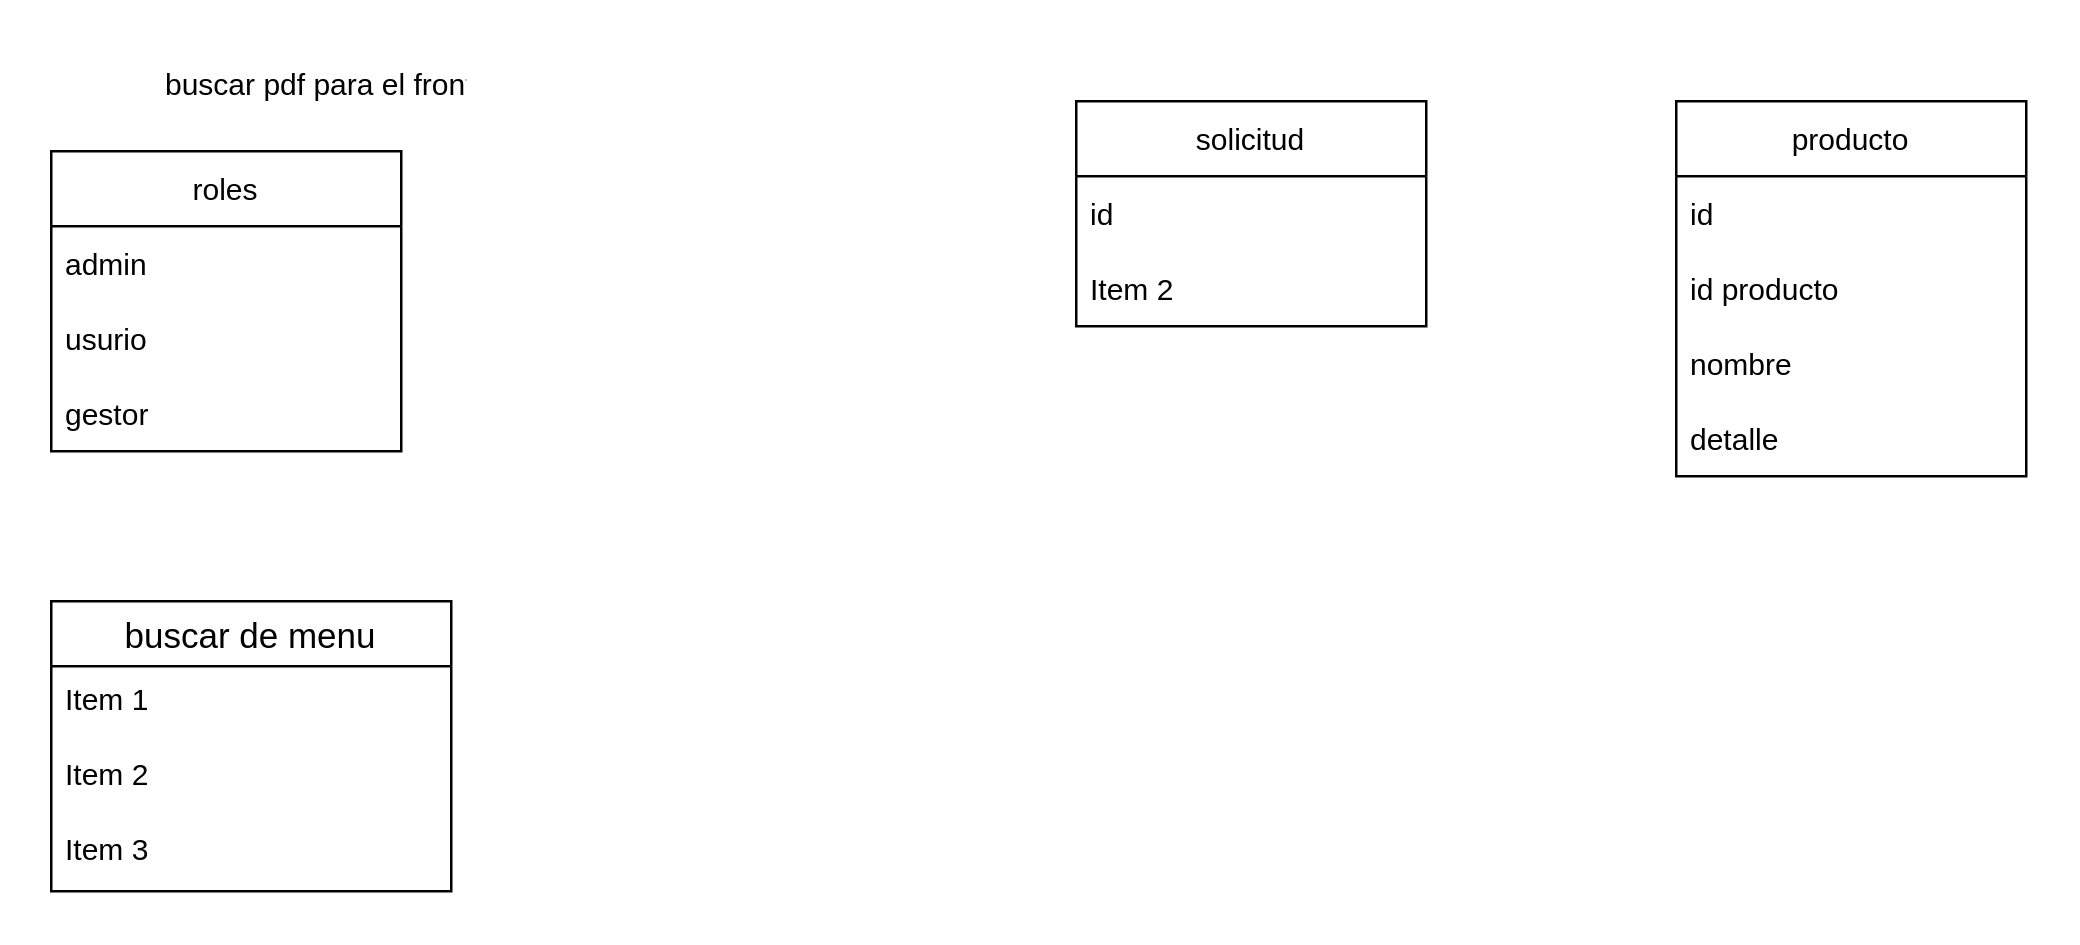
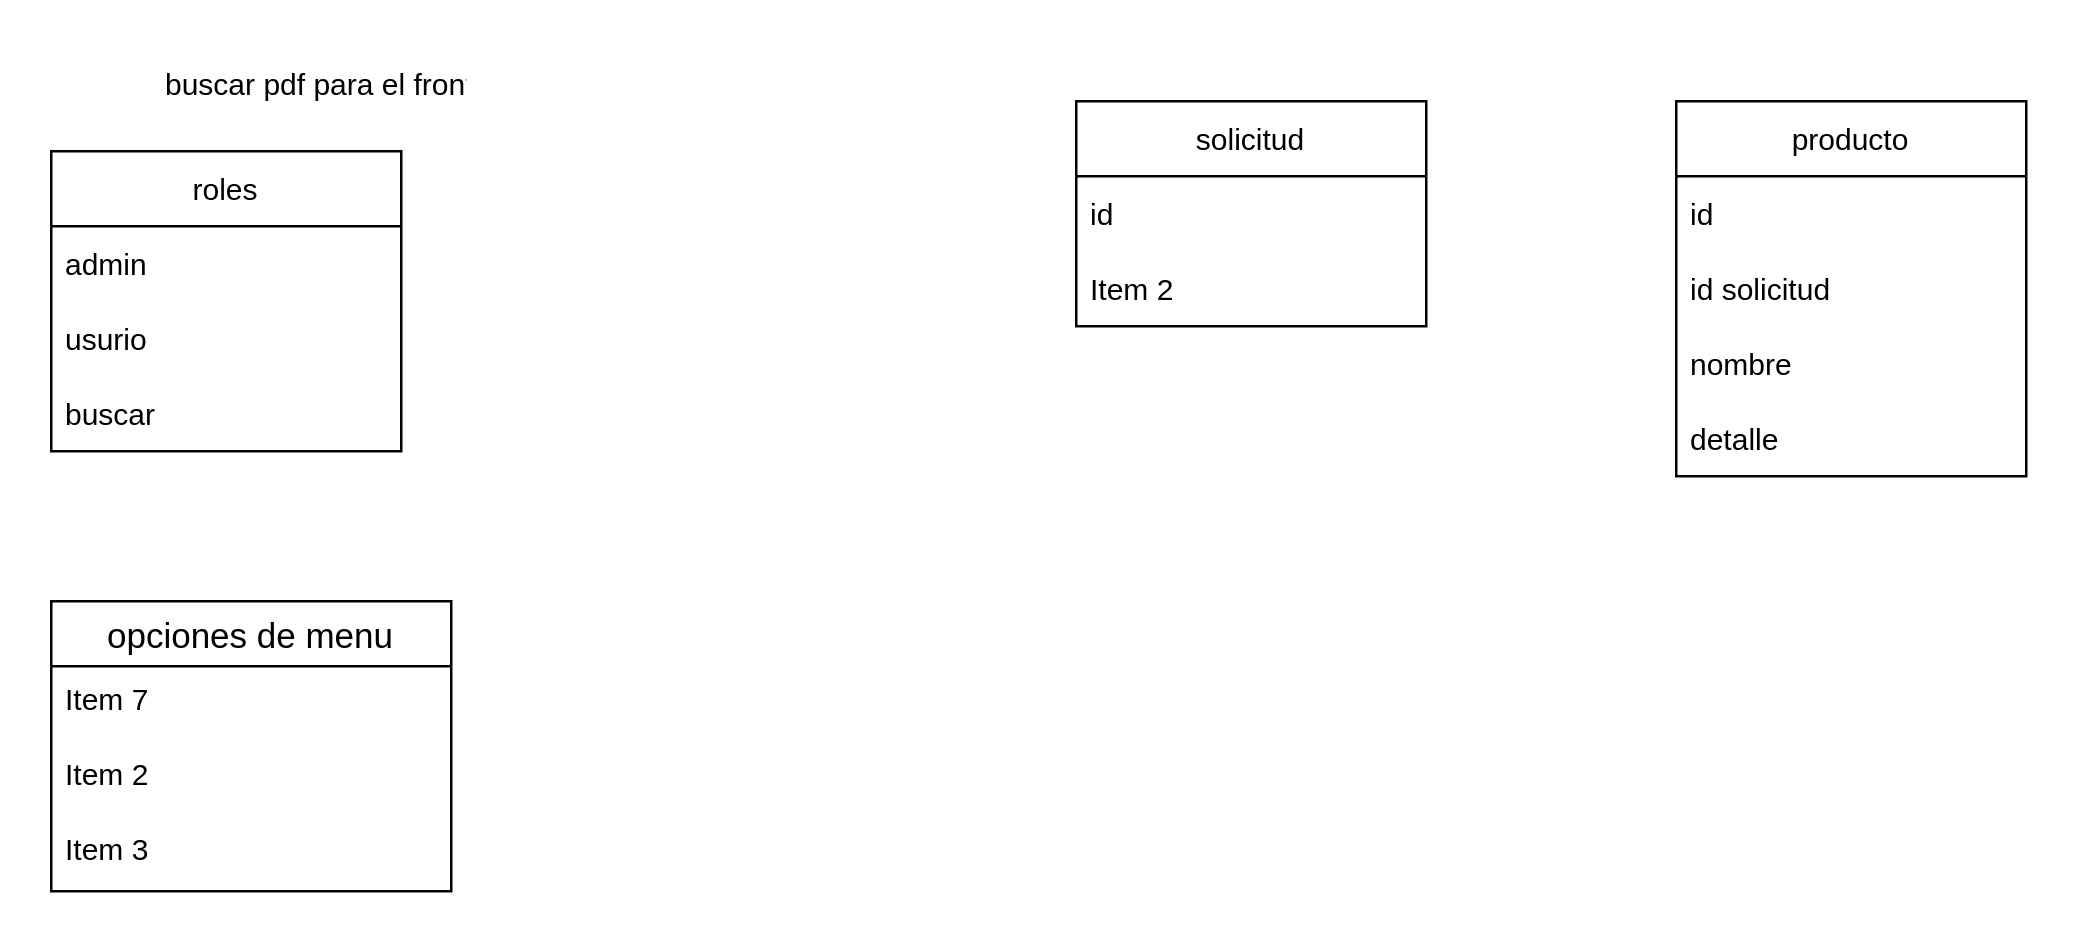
node "id producto": label "id producto" -> "id solicitud"
node "gestor": label "gestor" -> "buscar"
node "buscar de menu": label "buscar de menu" -> "opciones de menu"
node "Item 1": label "Item 1" -> "Item 7"
